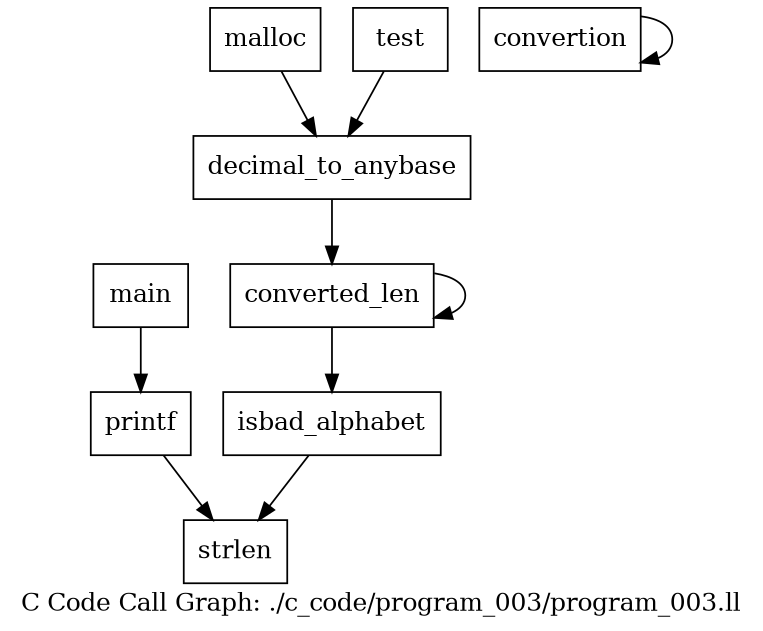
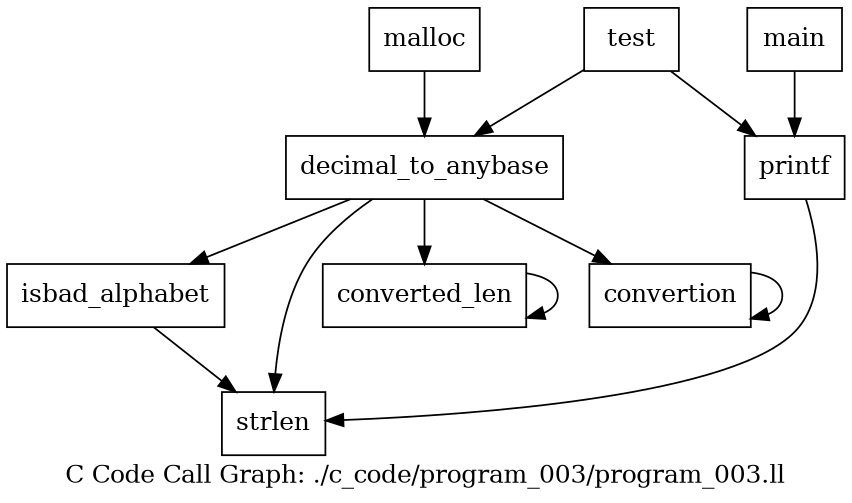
edge "test" -> "printf": added
edge "decimal_to_anybase" -> "convertion": added
edge "decimal_to_anybase" -> "strlen": added
edge "converted_len" -> "isbad_alphabet": now "decimal_to_anybase" -> "isbad_alphabet"
